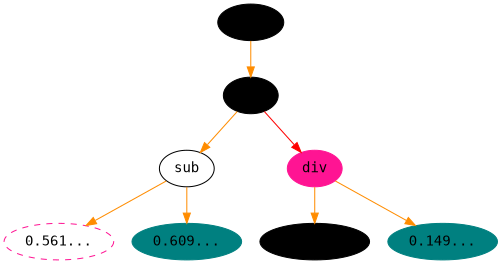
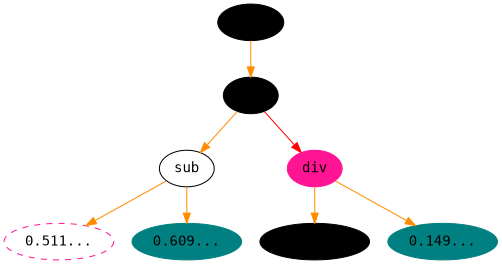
node "0.561...": label "0.561..." -> "0.511..."
